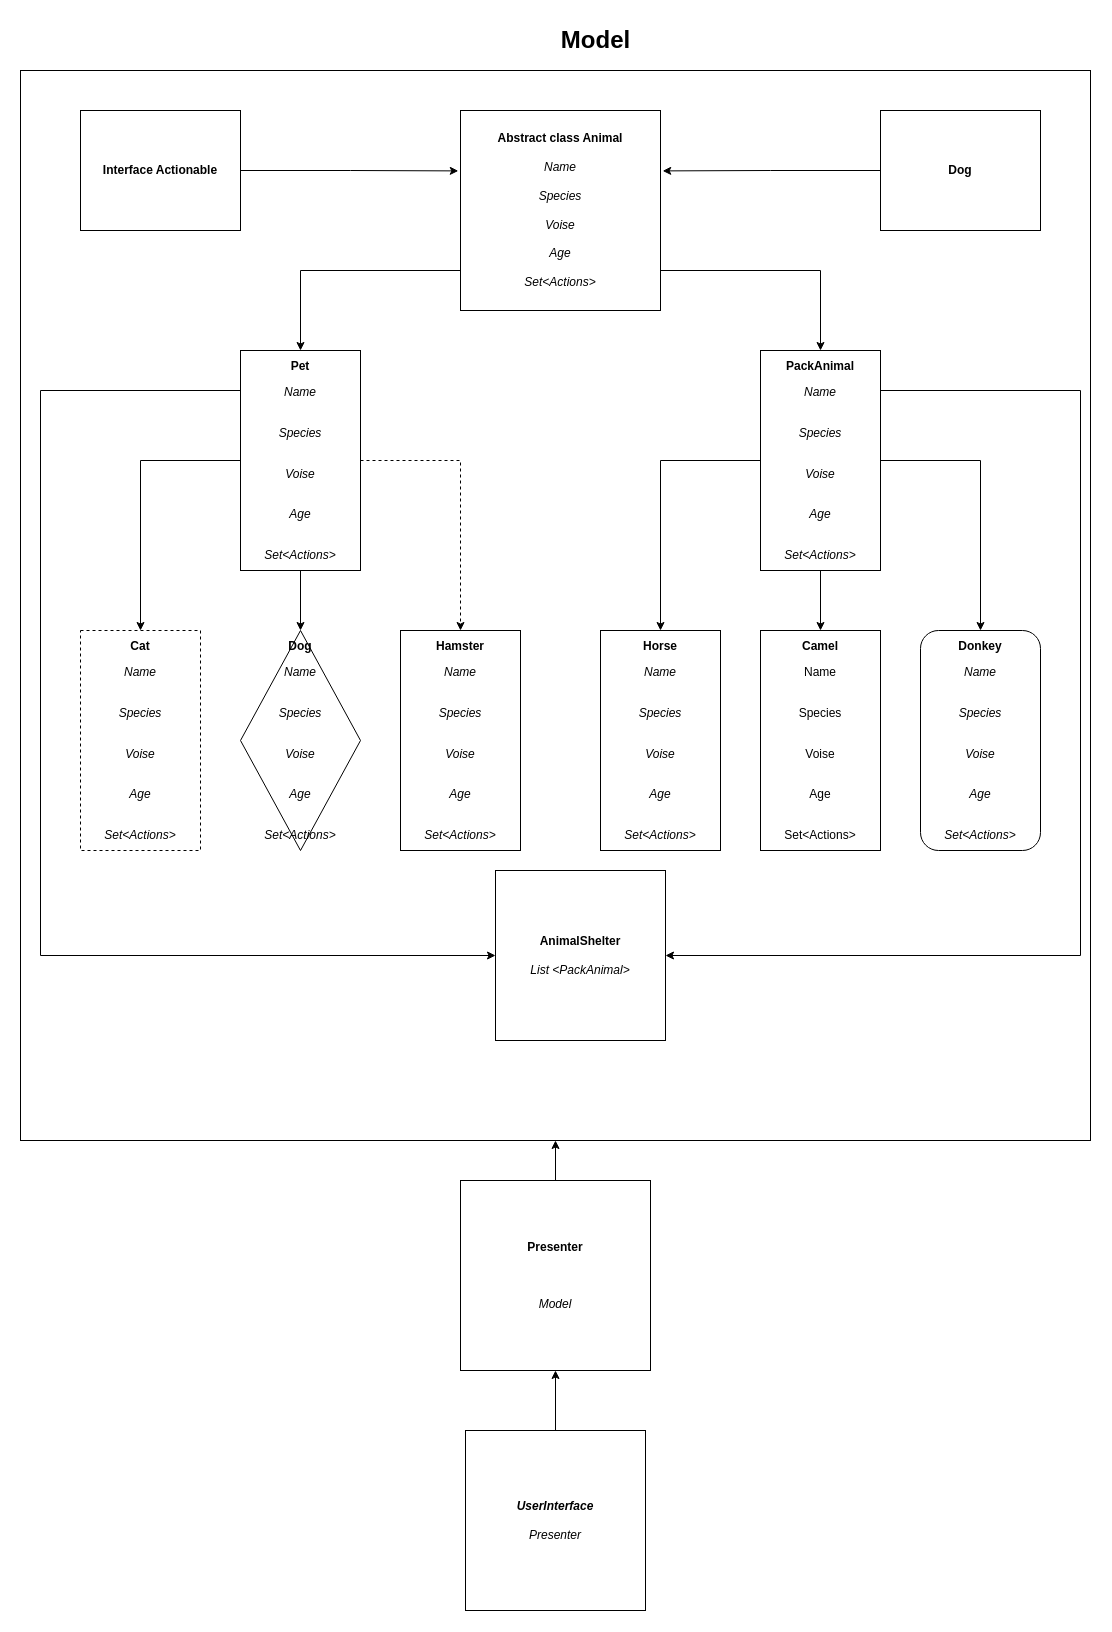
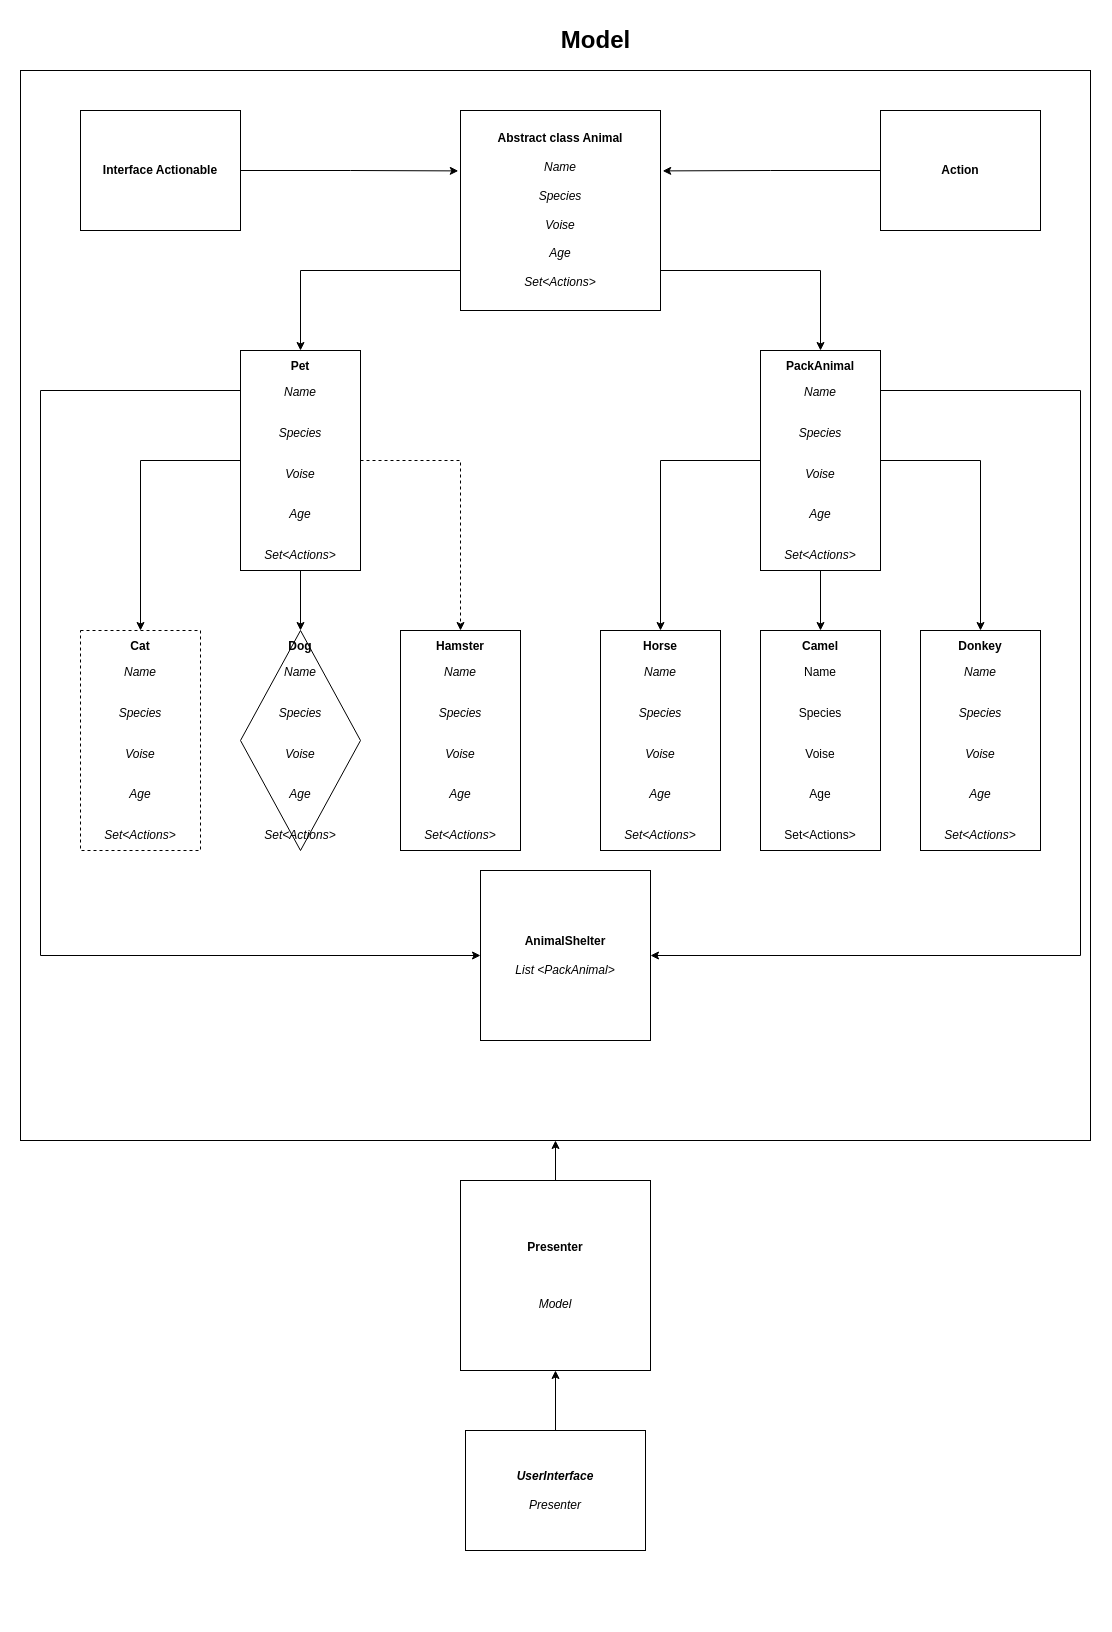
node "Dog": label "Dog" -> "Action"
node "Donkey Name Species Voise Age Set<Actions>": shape rounded rectangle -> rectangle
node "AnimalShelter List <PackAnimal>": moved (581, 956) -> (566, 956)
node "UserInterface Presenter": size 180x180 -> 180x120
